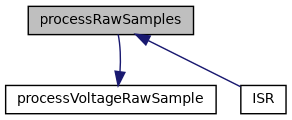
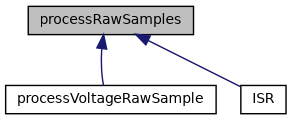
edge "processRawSamples" -> "processVoltageRawSample": reversed
